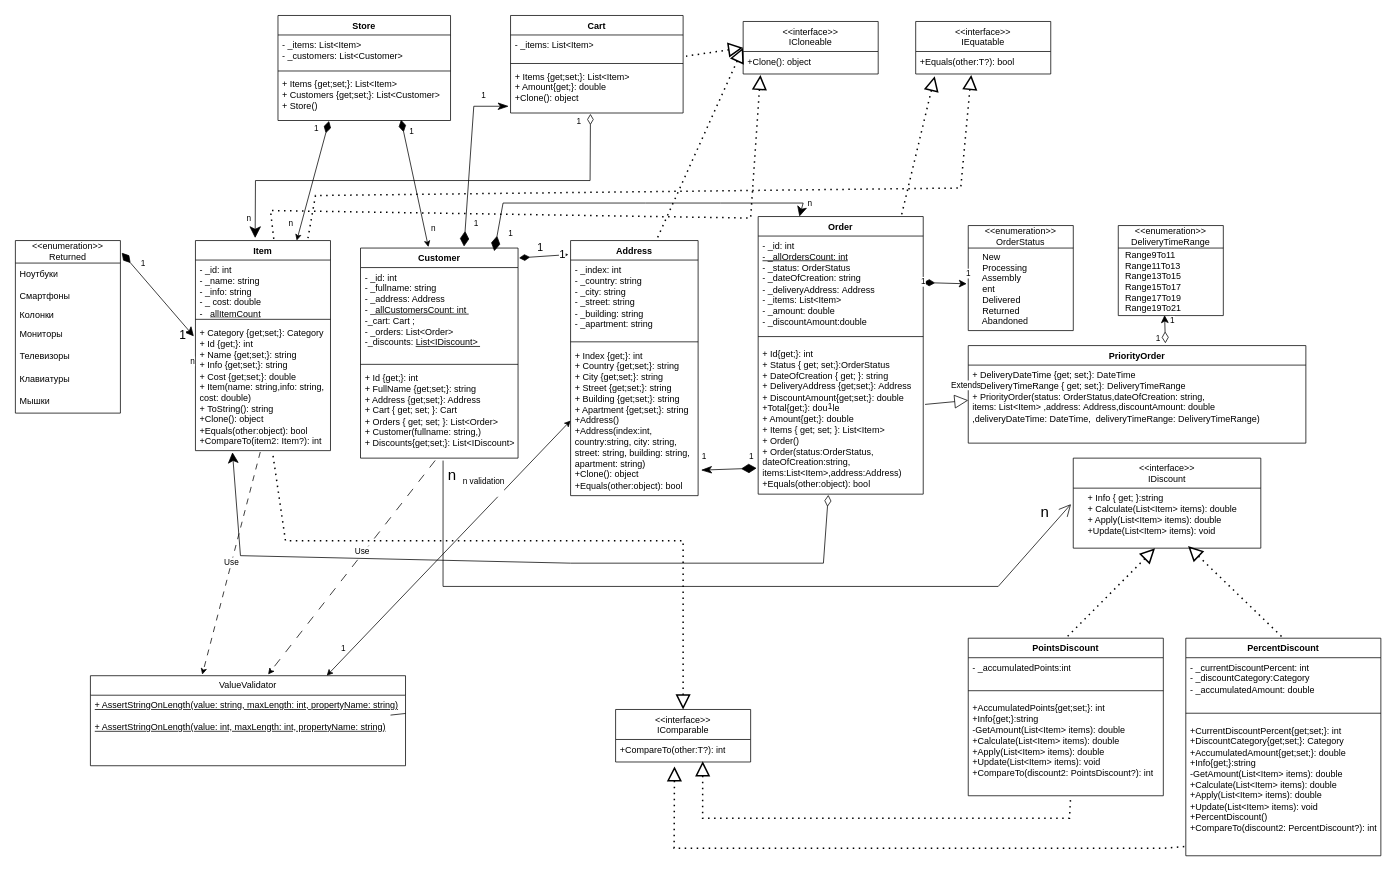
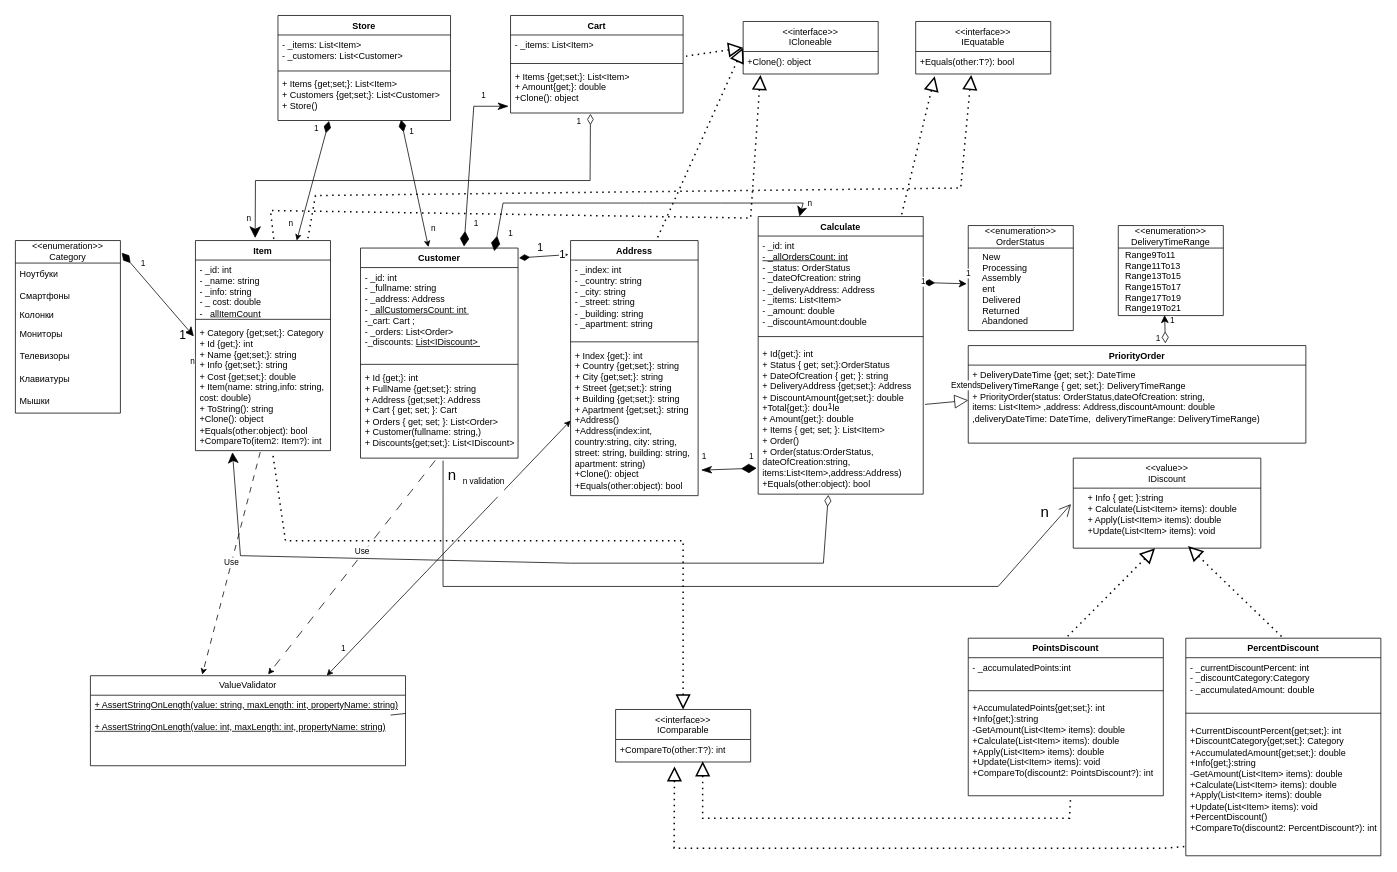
node "Order": label "Order" -> "Calculate"
node "<<enumeration>> Returned": label "<<enumeration>> Returned" -> "<<enumeration>> Category"
node "<<interface>> IDiscount": label "<<interface>> IDiscount" -> "<<value>> IDiscount"
